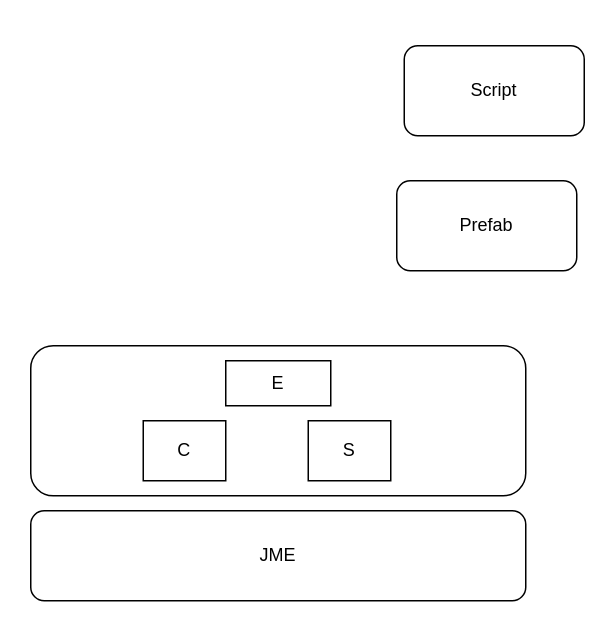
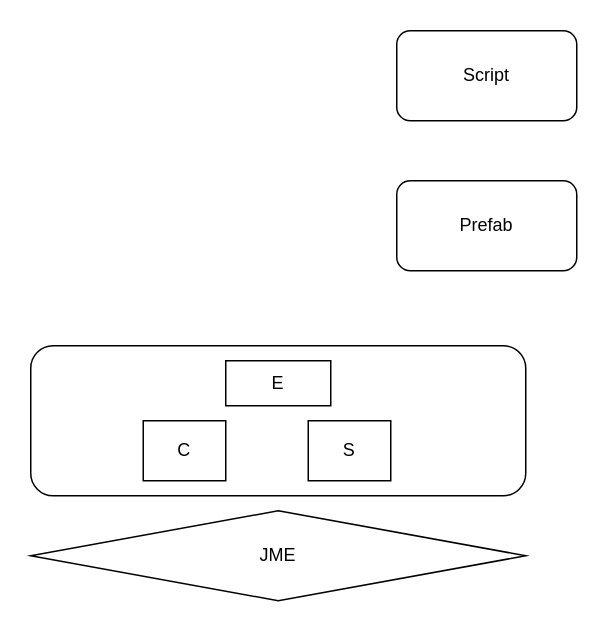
node "Script": moved (494, 91) -> (487, 76)
node "JME": shape rounded rectangle -> diamond
